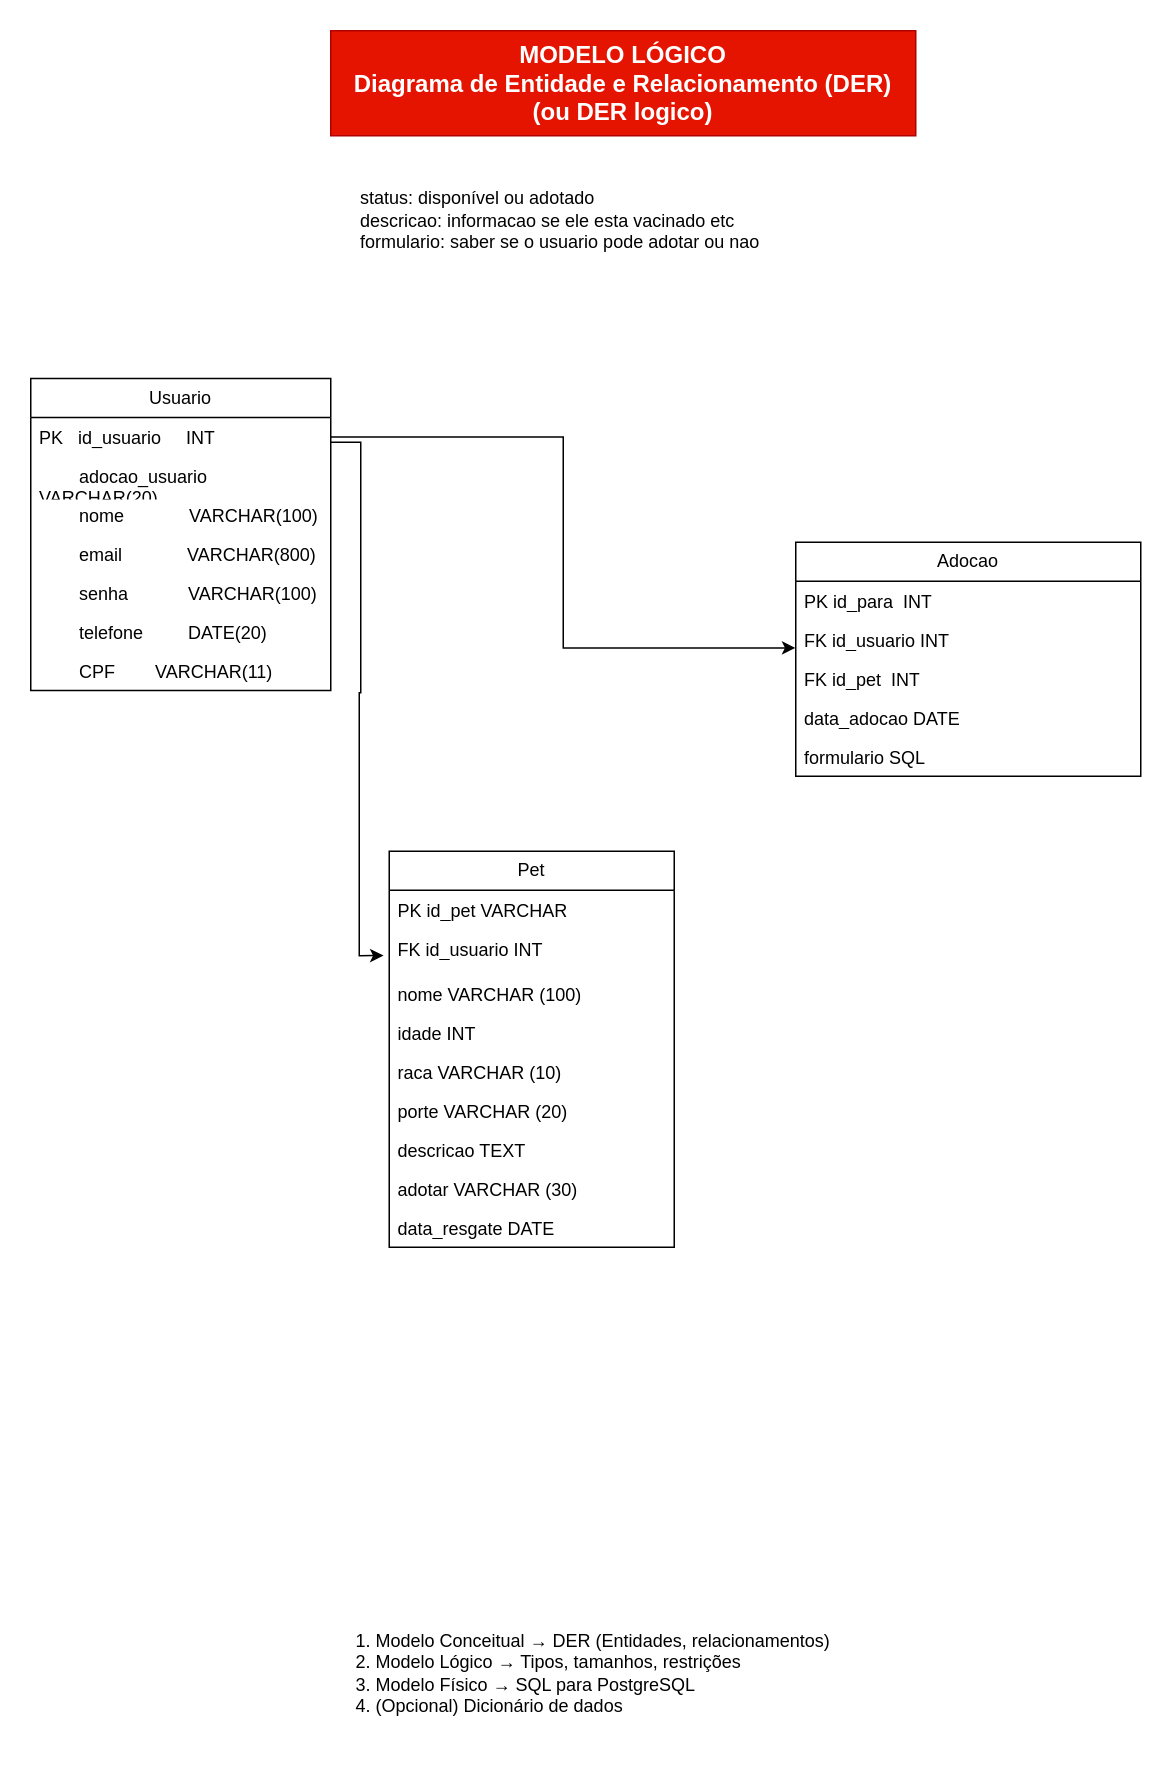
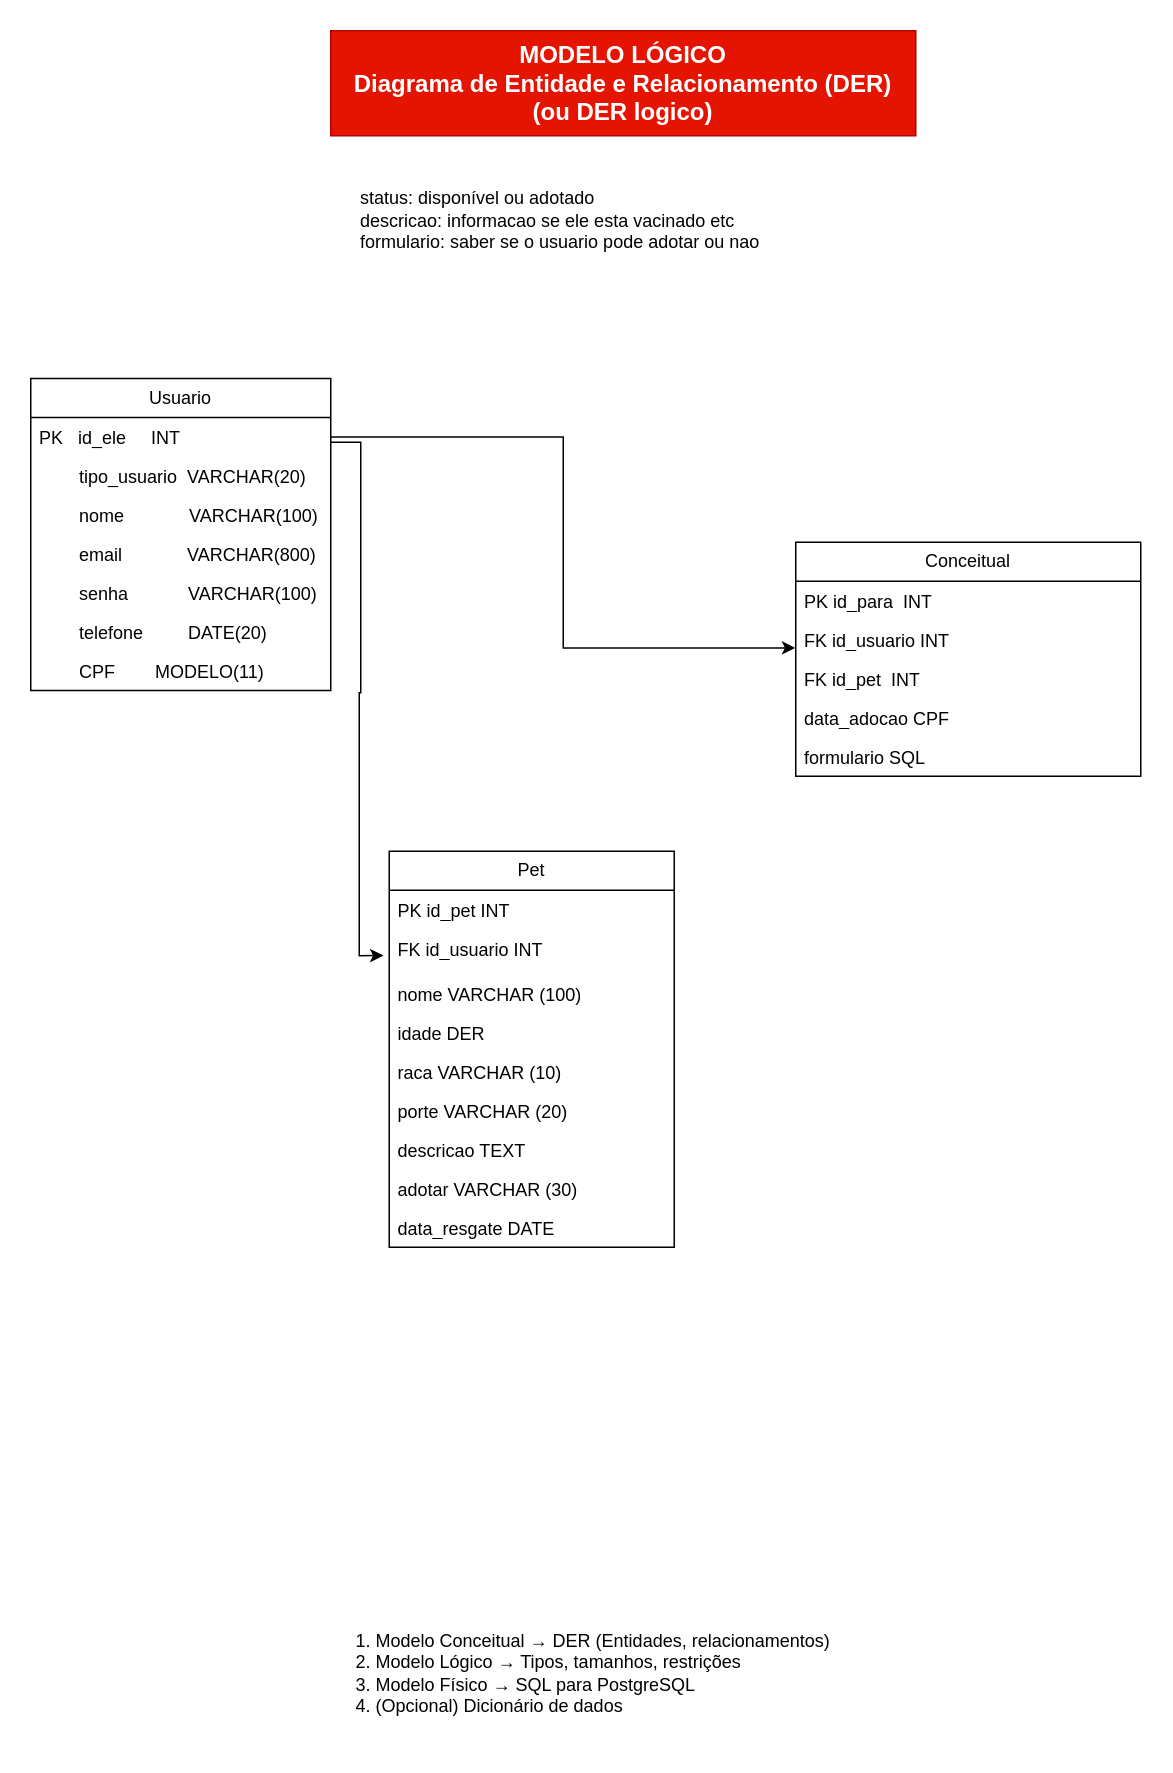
node "PK id_usuario INT": label "PK id_usuario INT" -> "PK id_ele INT"
node "adocao_usuario VARCHAR(20)": label "adocao_usuario VARCHAR(20)" -> "tipo_usuario VARCHAR(20)"
node "Adocao": label "Adocao" -> "Conceitual"
node "CPF VARCHAR(11)": label "CPF VARCHAR(11)" -> "CPF MODELO(11)"
node "data_adocao DATE": label "data_adocao DATE" -> "data_adocao CPF"
node "PK id_pet VARCHAR": label "PK id_pet VARCHAR" -> "PK id_pet INT"
node "idade INT": label "idade INT" -> "idade DER"
